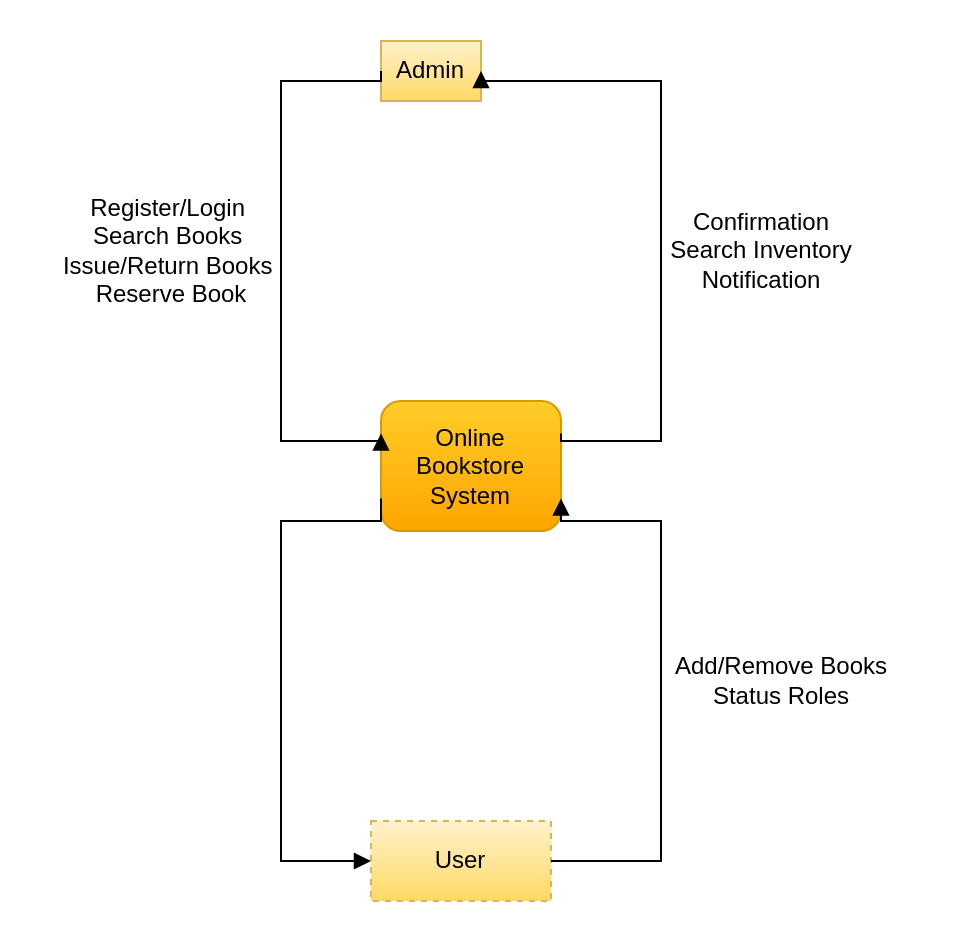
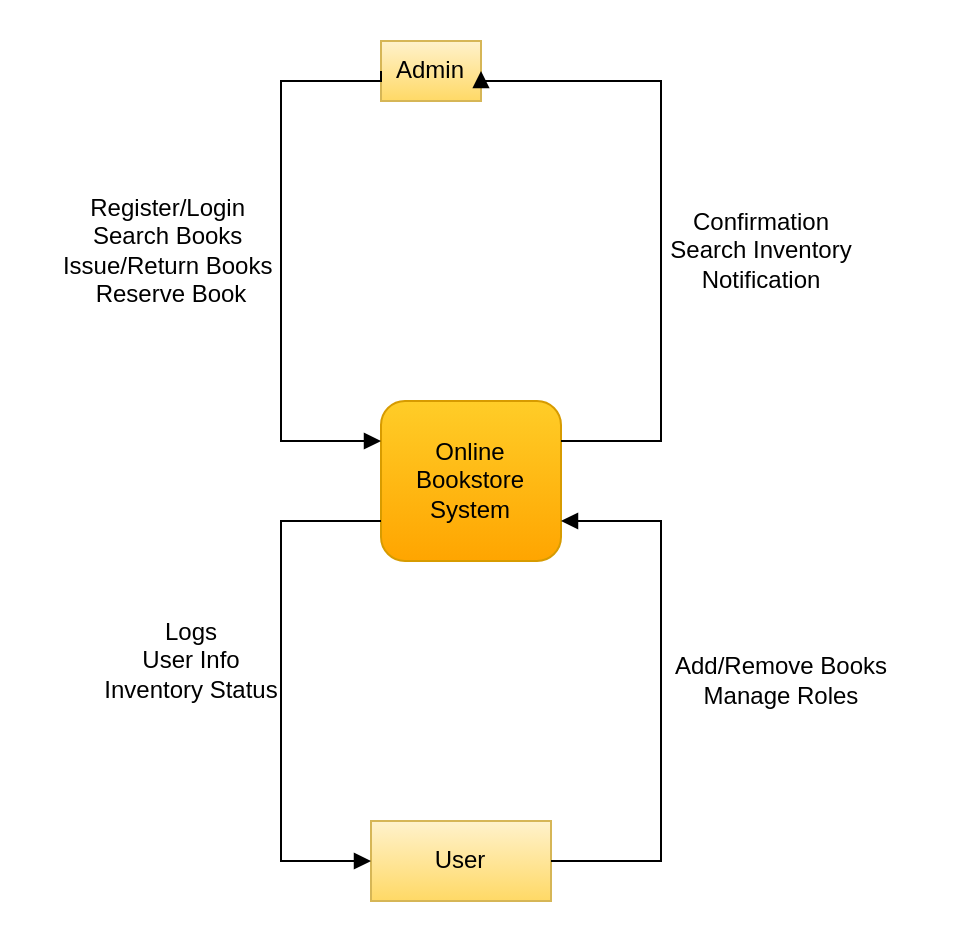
node "Online Bookstore System": size 180x130 -> 180x160
node "Logs User Info Inventory Status": added
node "Add/Remove Books Status Roles": label "Add/Remove Books Status Roles" -> "Add/Remove Books Manage Roles"
node "User": style dashed -> solid
